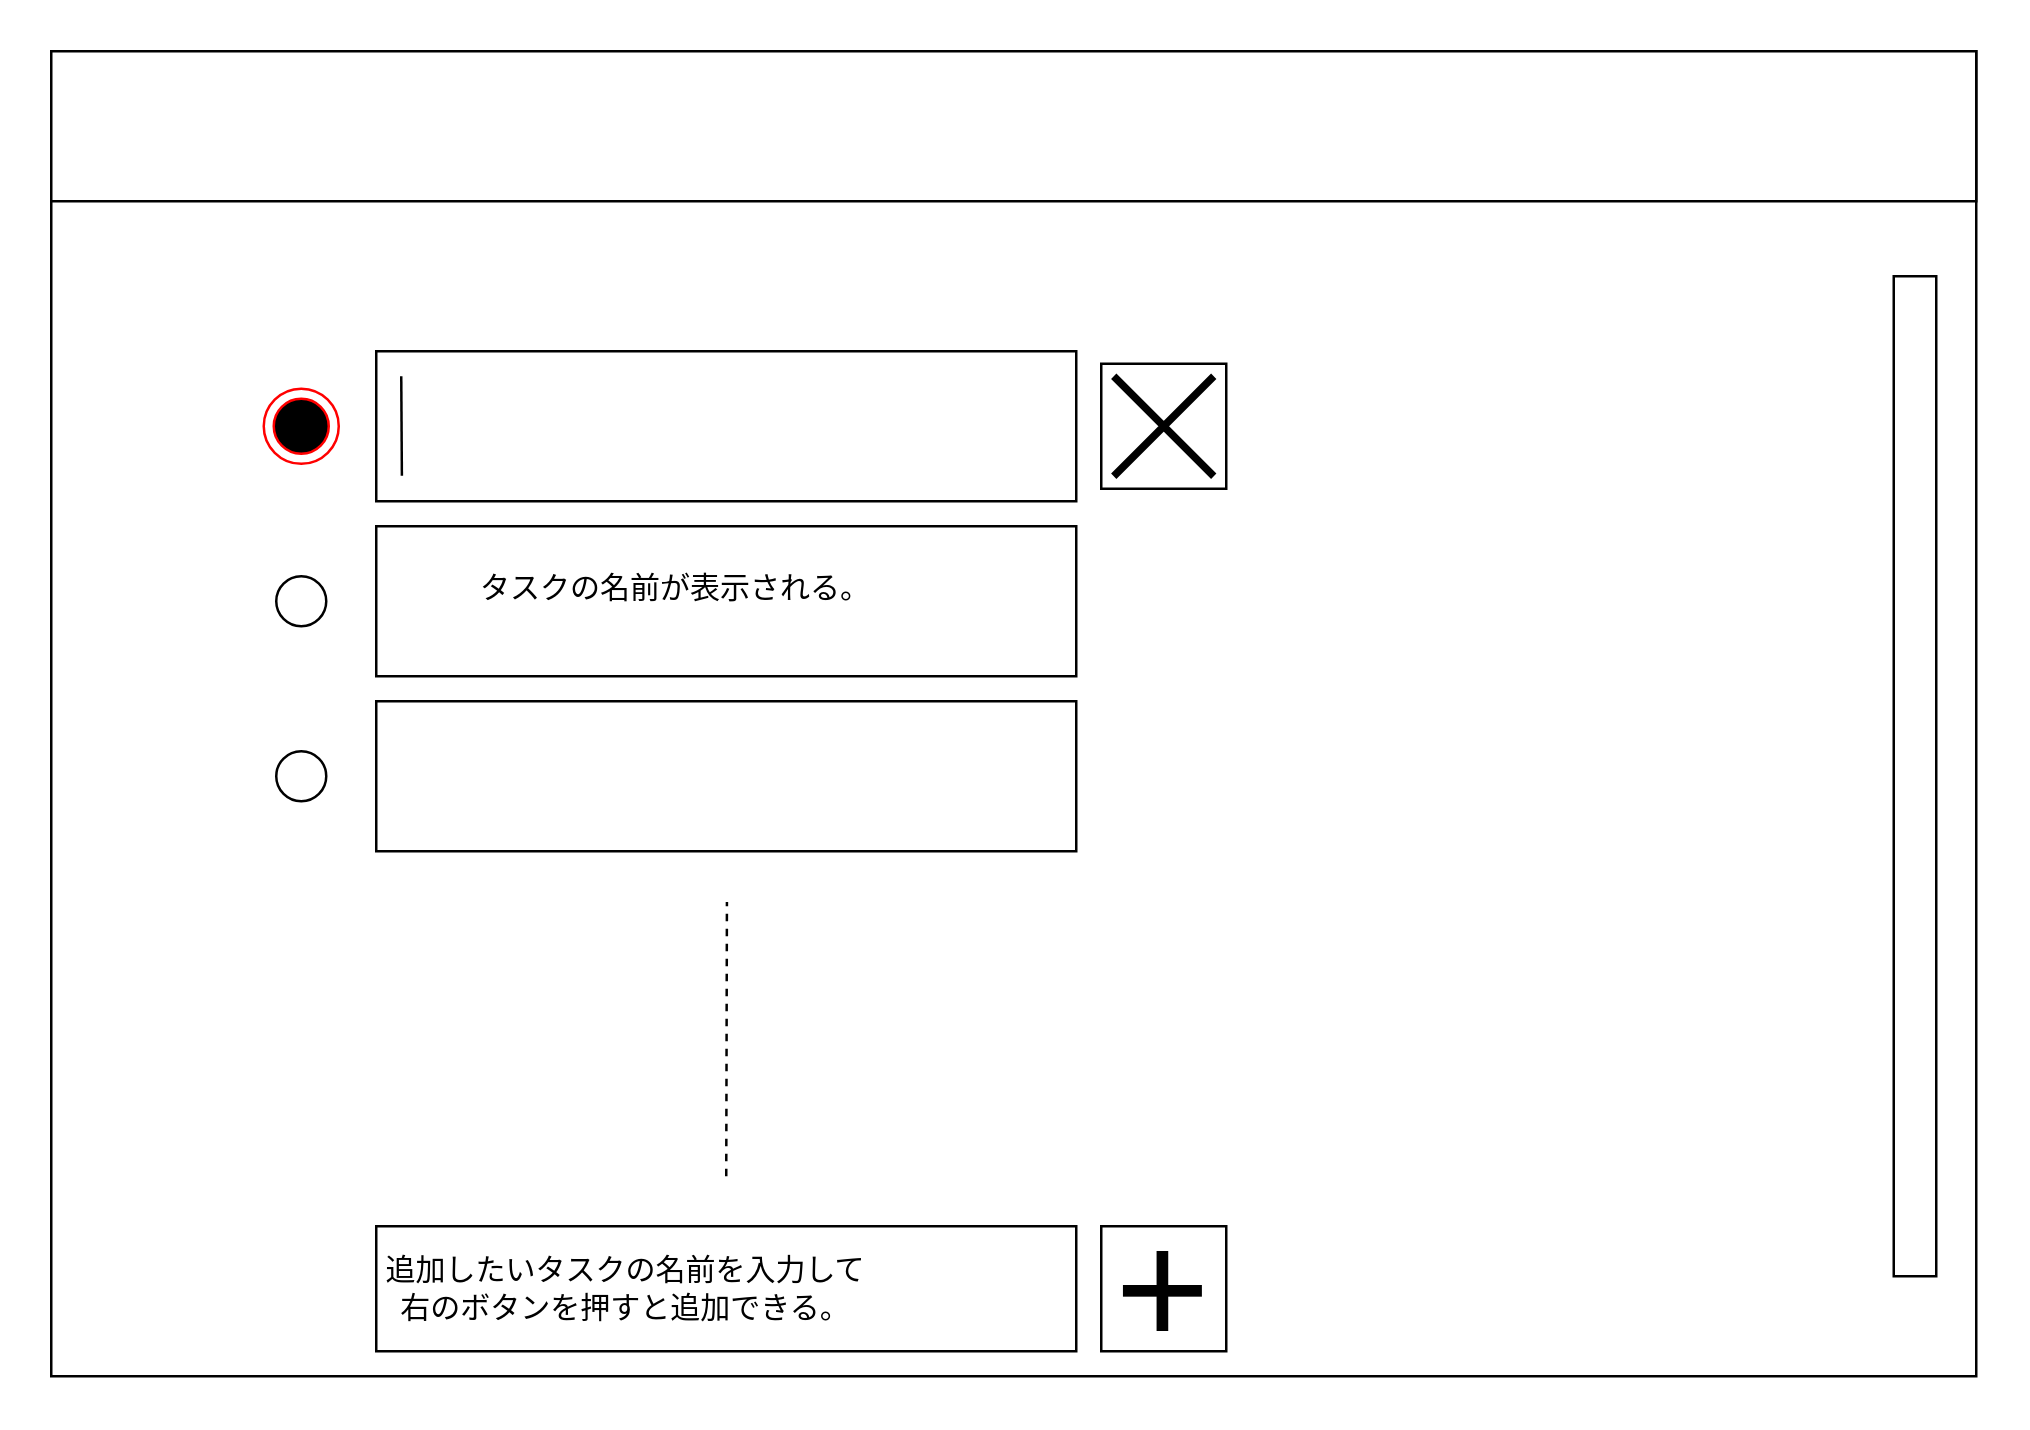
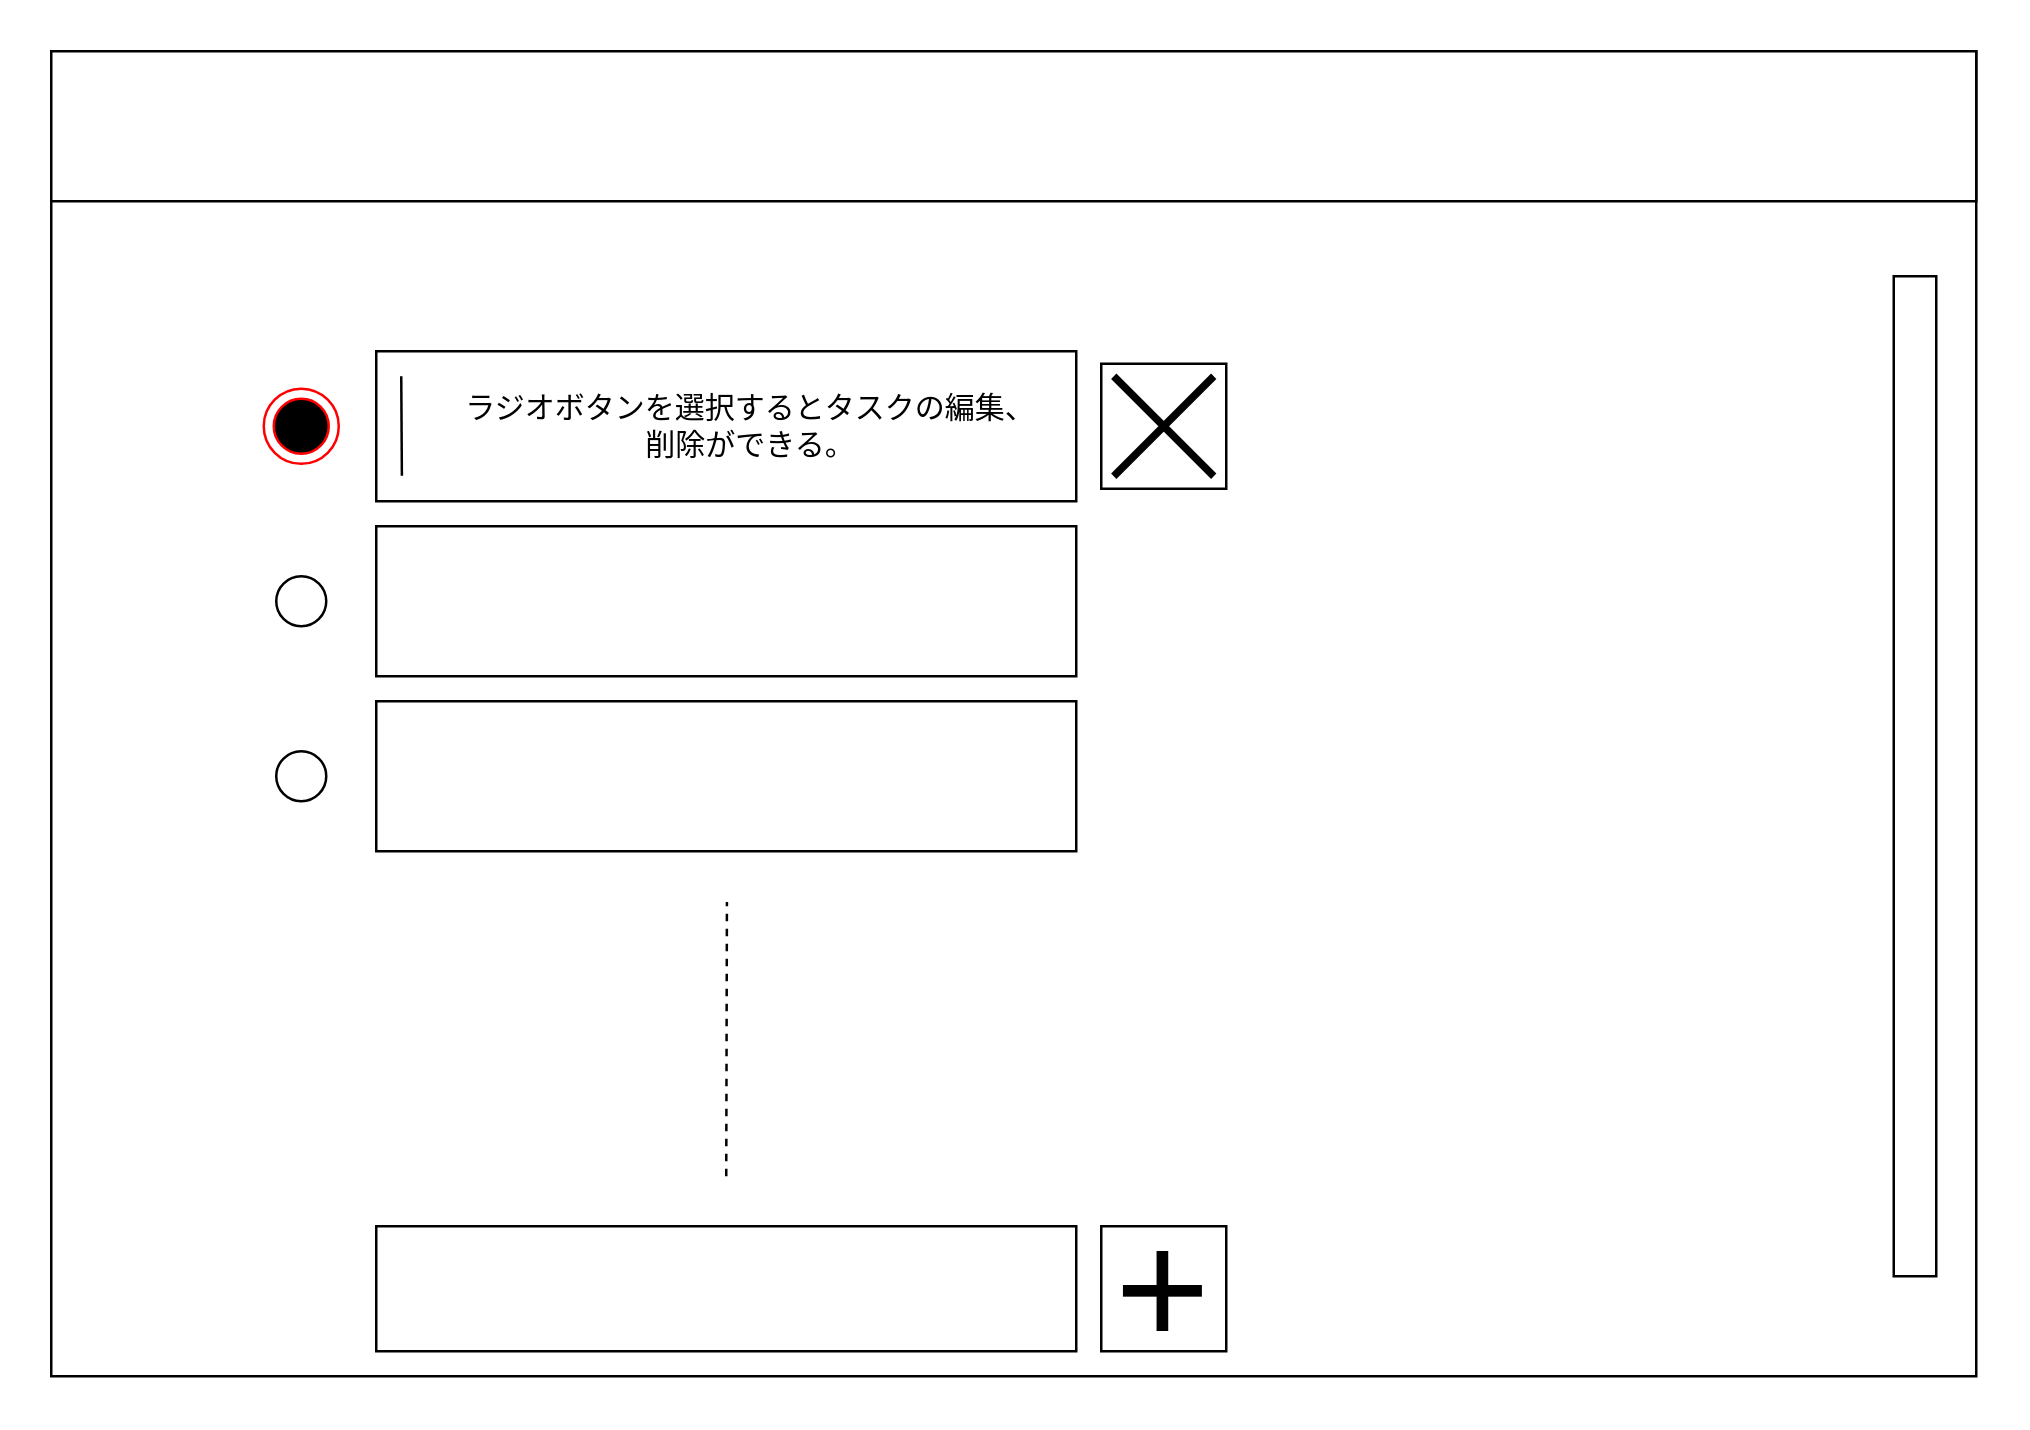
node "ラジオボタンを選択するとタスクの編集、削除ができる。": added
node "タスクの名前が表示される。": removed
node "追加したいタスクの名前を入力して右のボタンを押すと追加できる。": removed
